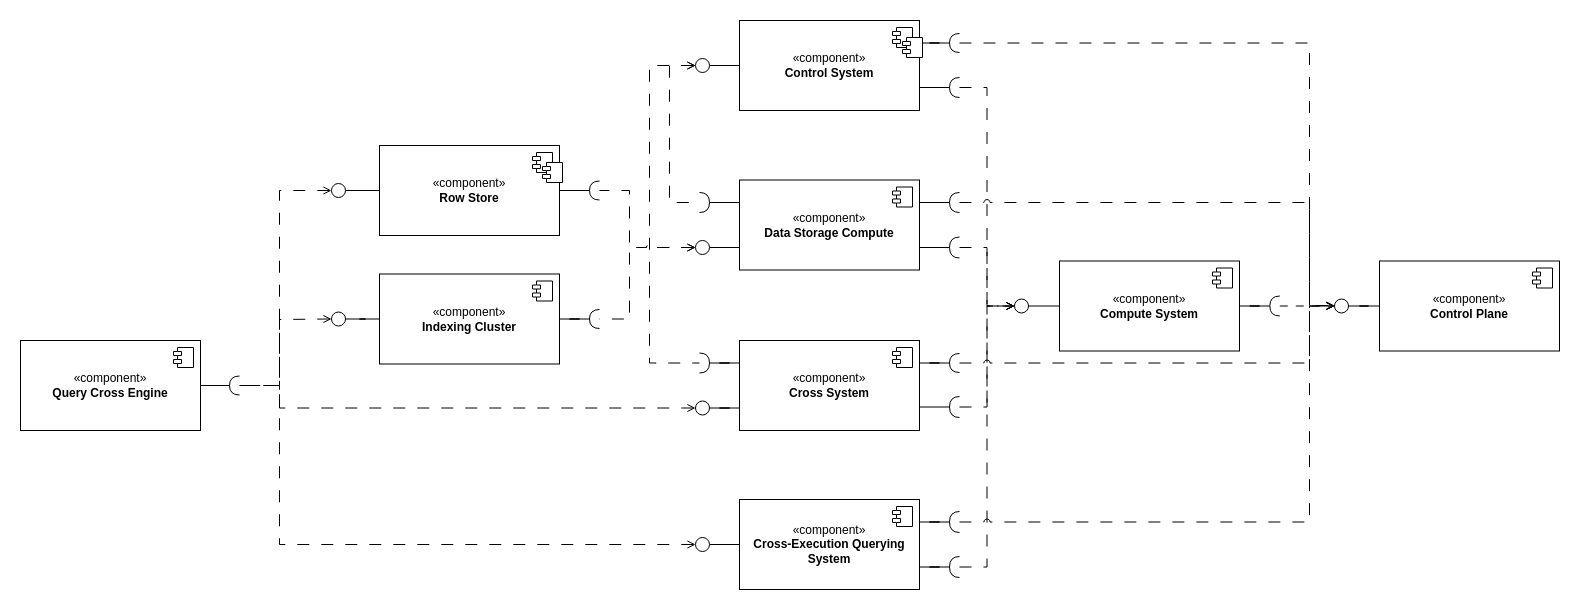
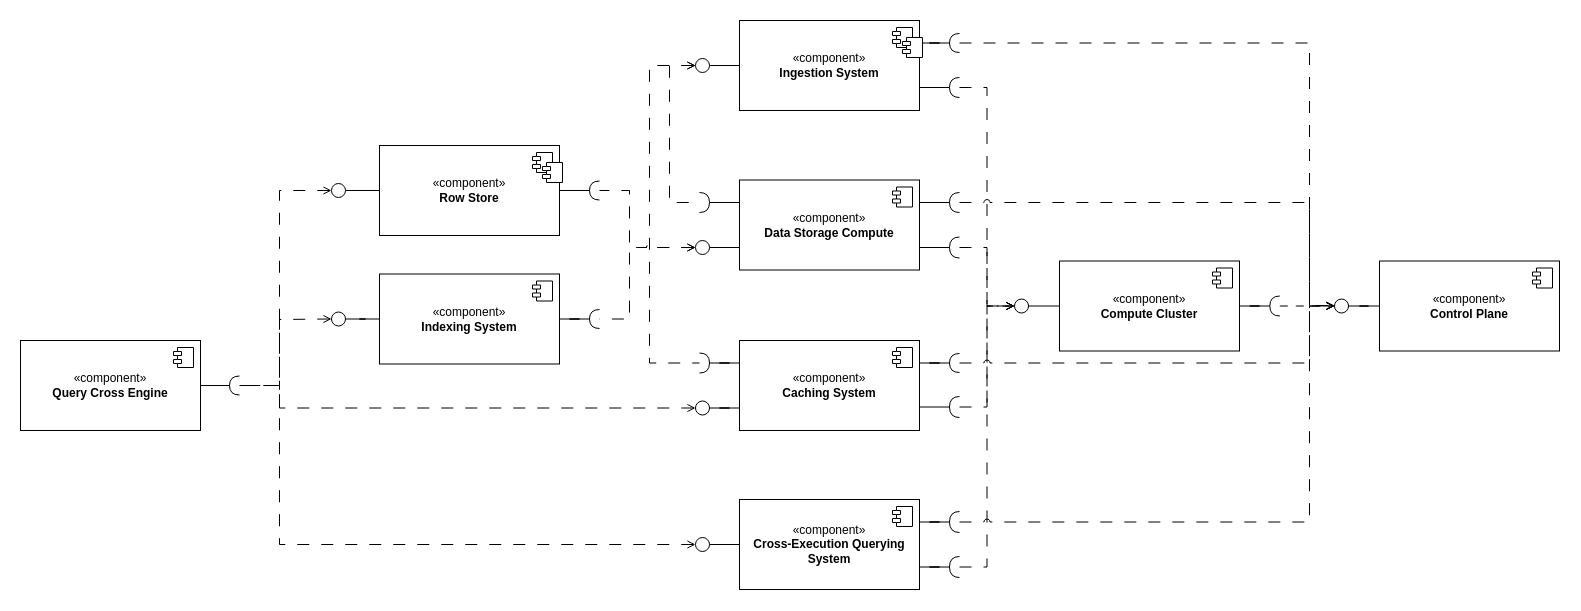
node "«component» Control System": label "«component» Control System" -> "«component» Ingestion System"
node "«component» Compute System": label "«component» Compute System" -> "«component» Compute Cluster"
node "«component» Indexing Cluster": label "«component» Indexing Cluster" -> "«component» Indexing System"
node "«component» Cross System": label "«component» Cross System" -> "«component» Caching System"
